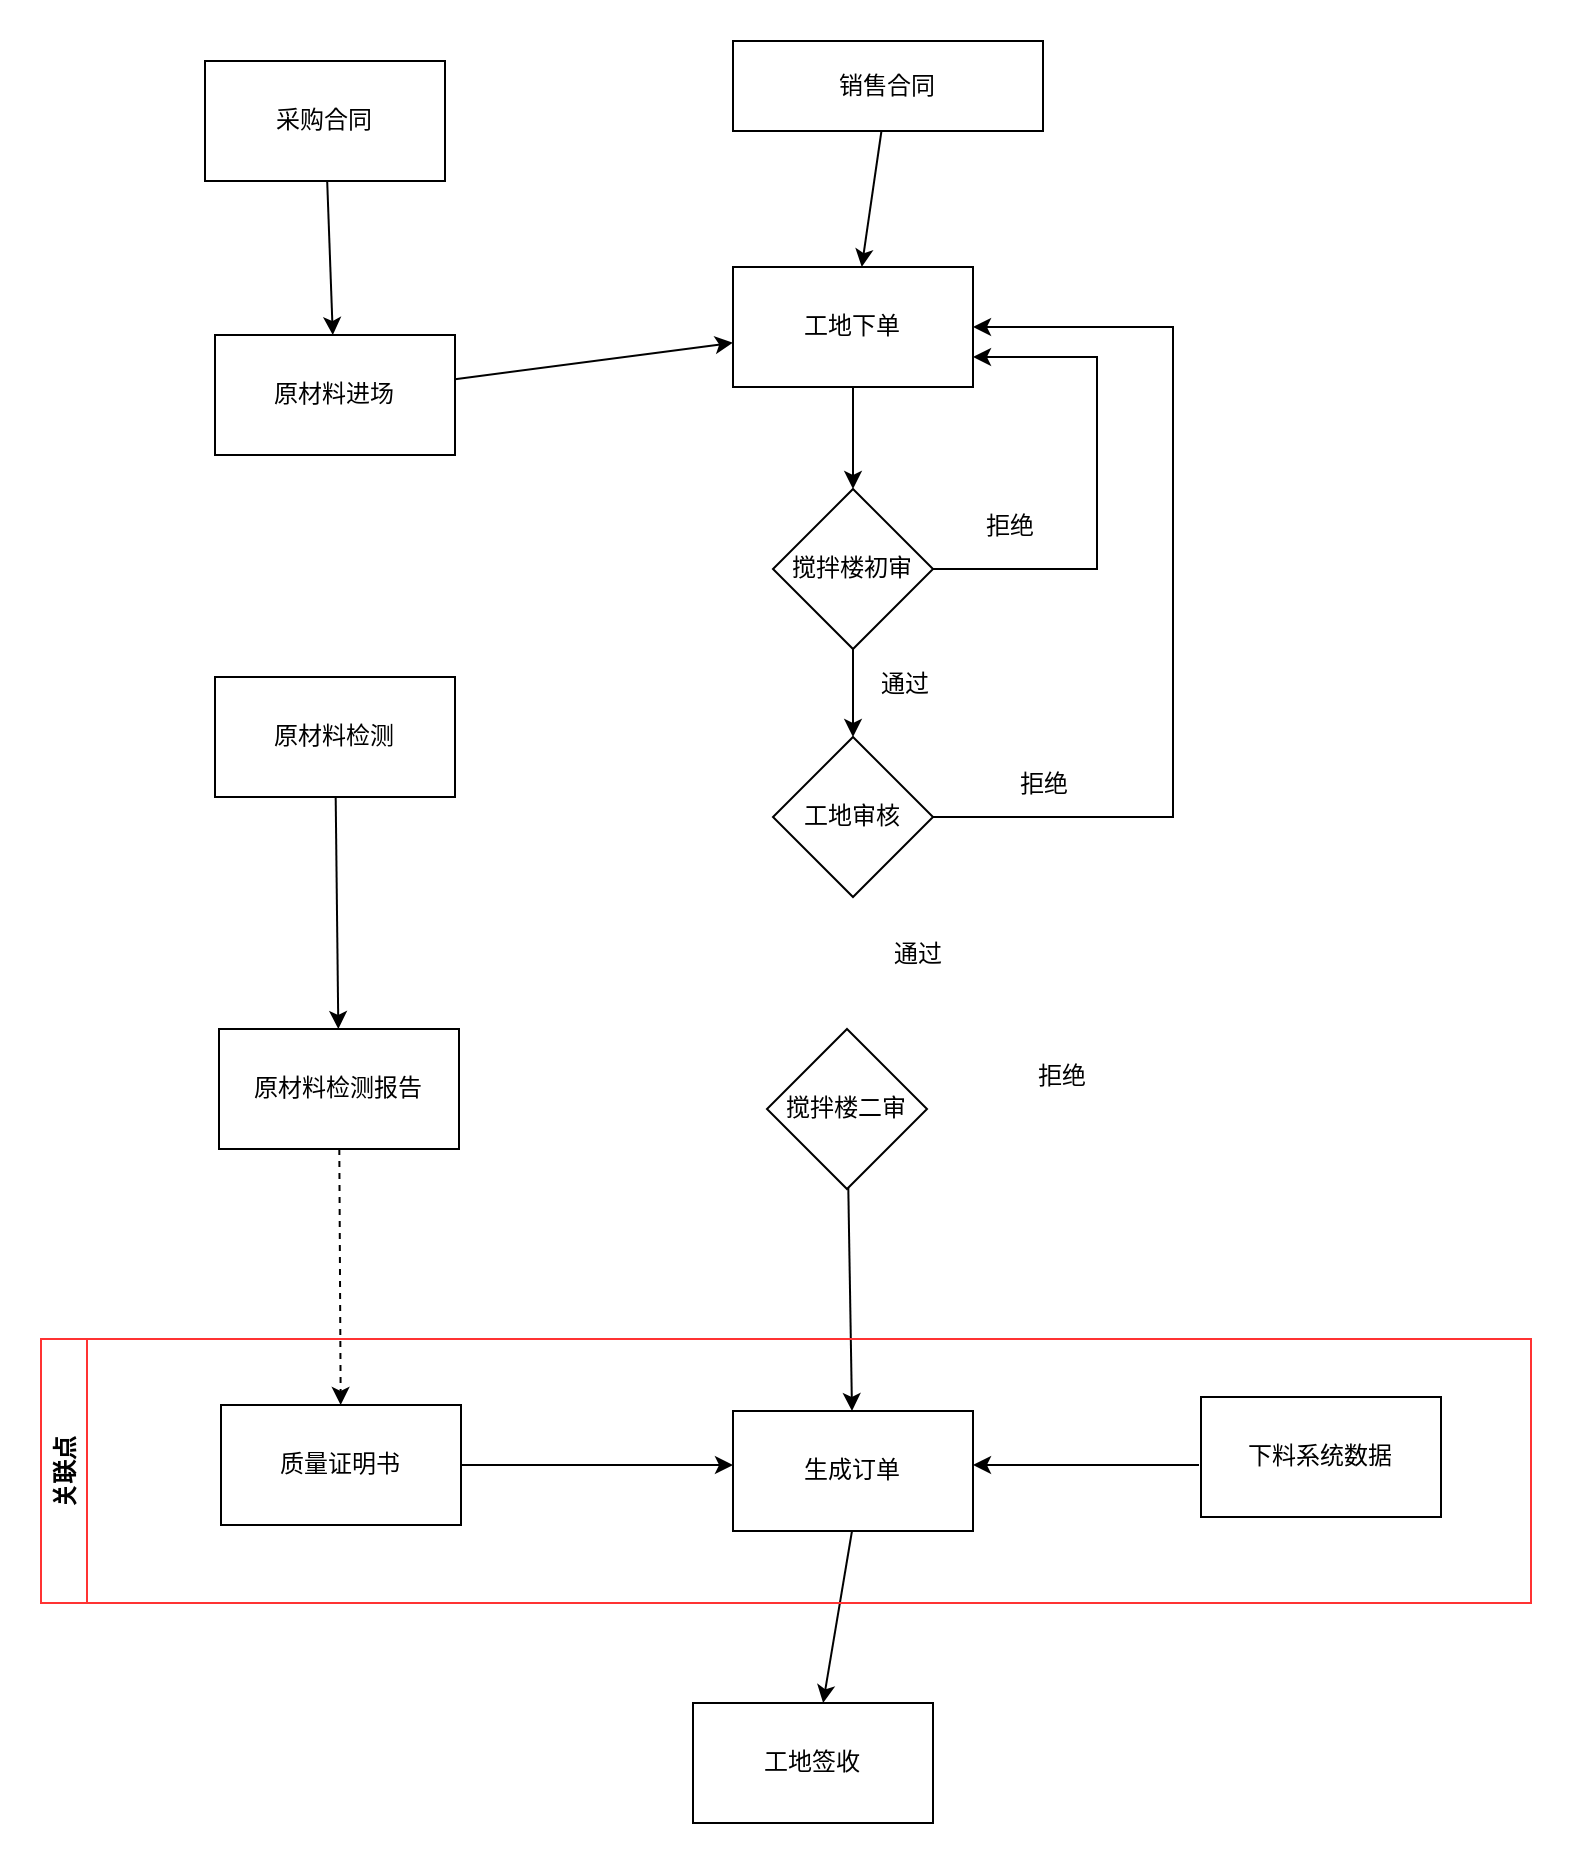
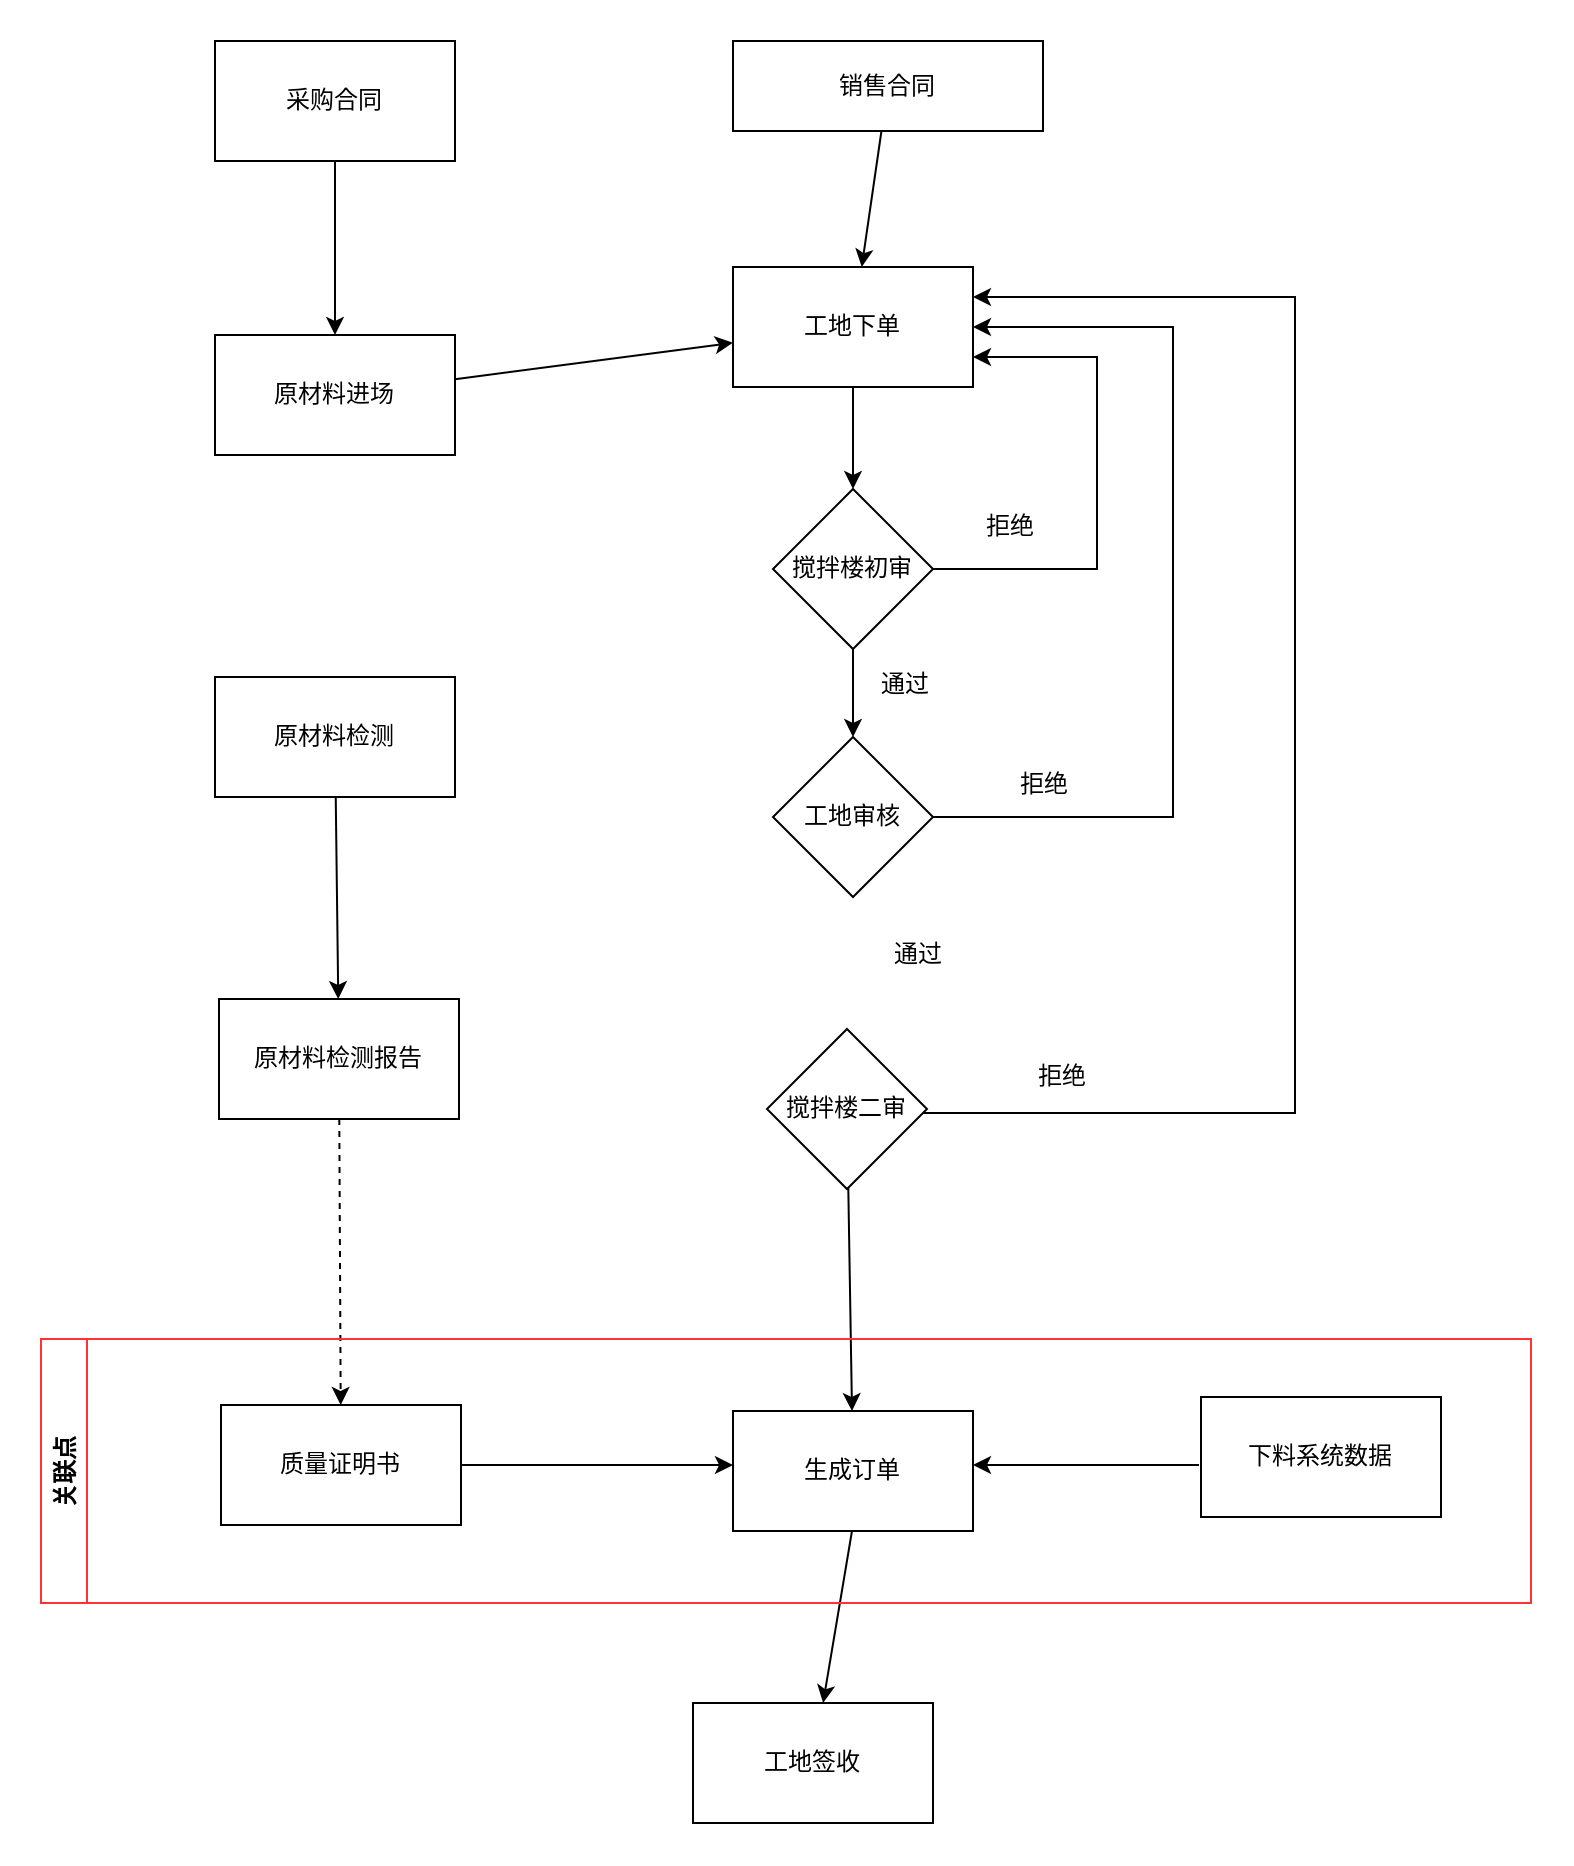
node "采购合同": moved (325, 121) -> (335, 101)
edge "搅拌楼二审" -> "工地下单": added
node "原材料检测报告": moved (339, 1089) -> (339, 1059)
